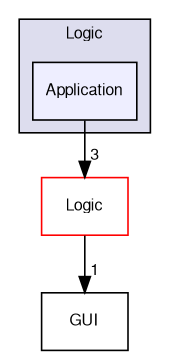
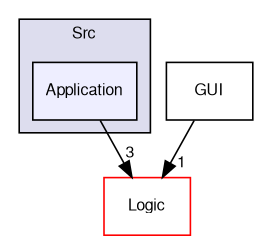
cluster "Logic": label "Logic" -> "Src"
edge "Logic" -> "GUI": reversed
